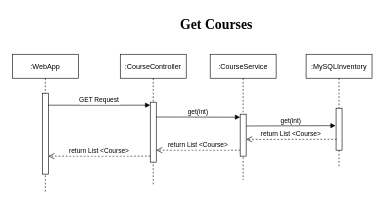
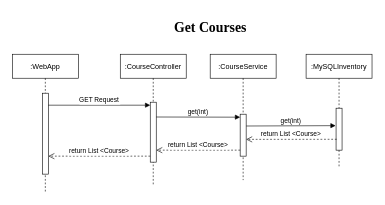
node "Get Courses": moved (216, 24) -> (210, 27)
